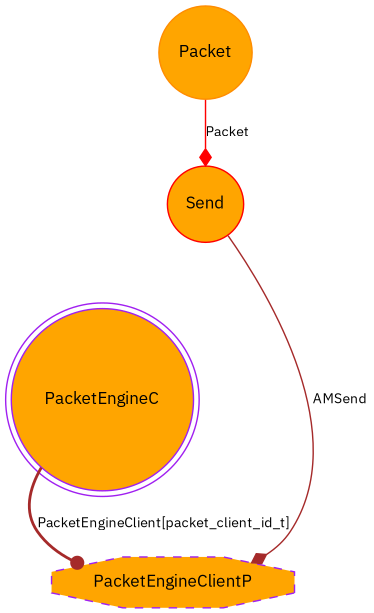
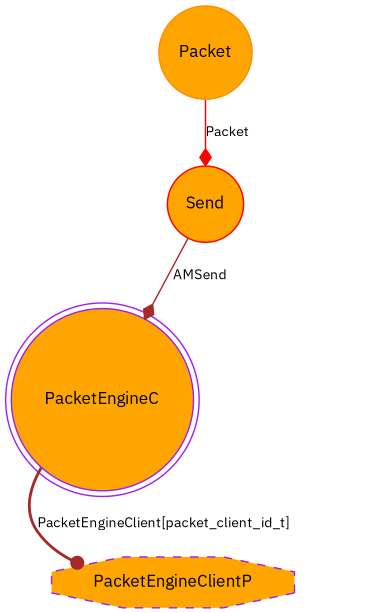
edge "Send" -> "PacketEngineClientP": now "Send" -> "PacketEngineC"
